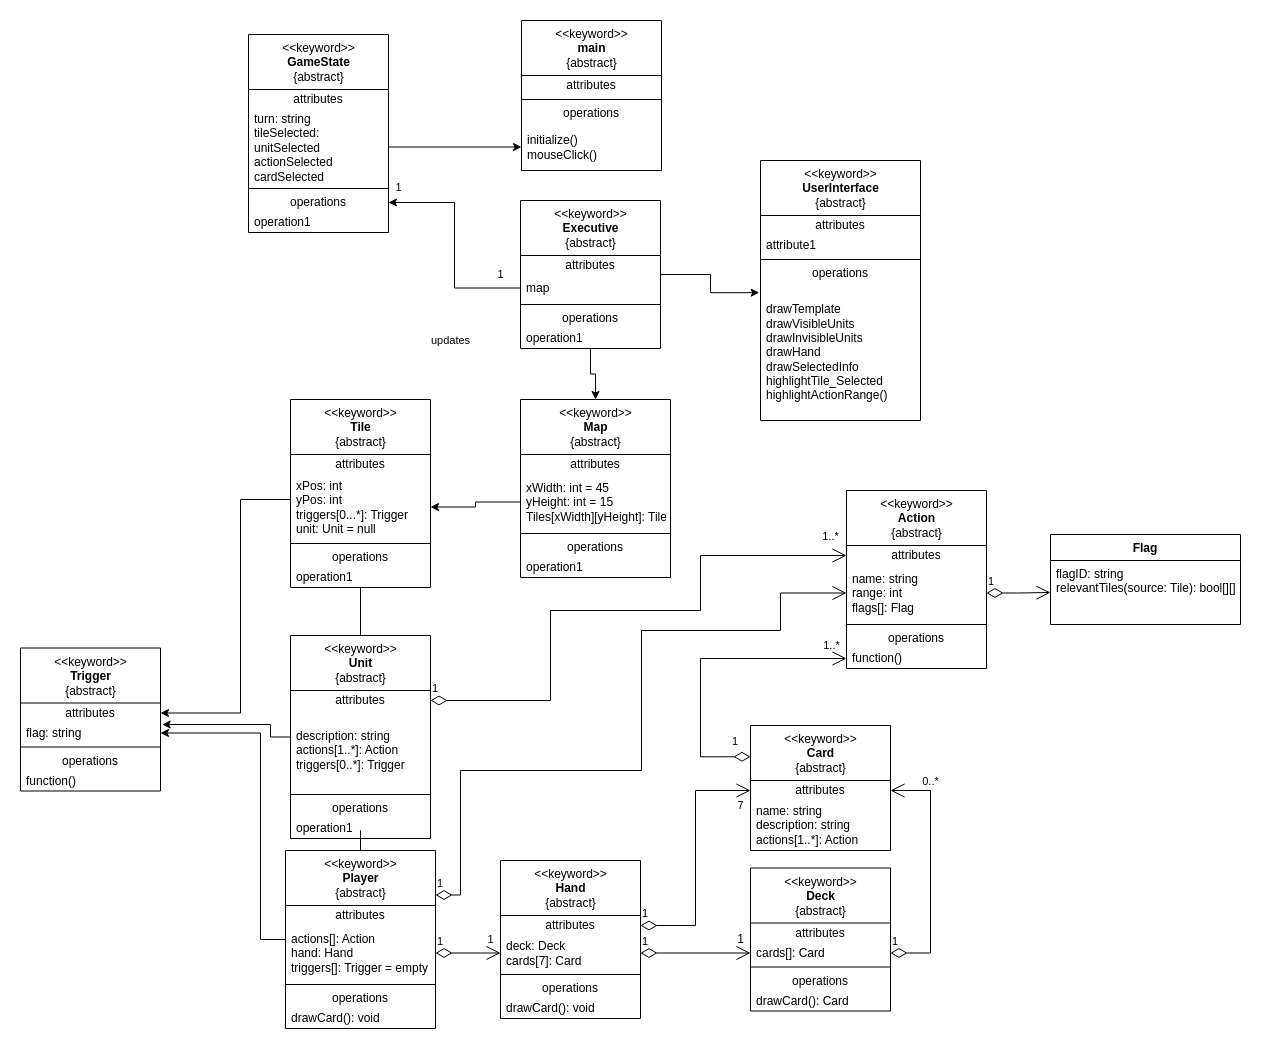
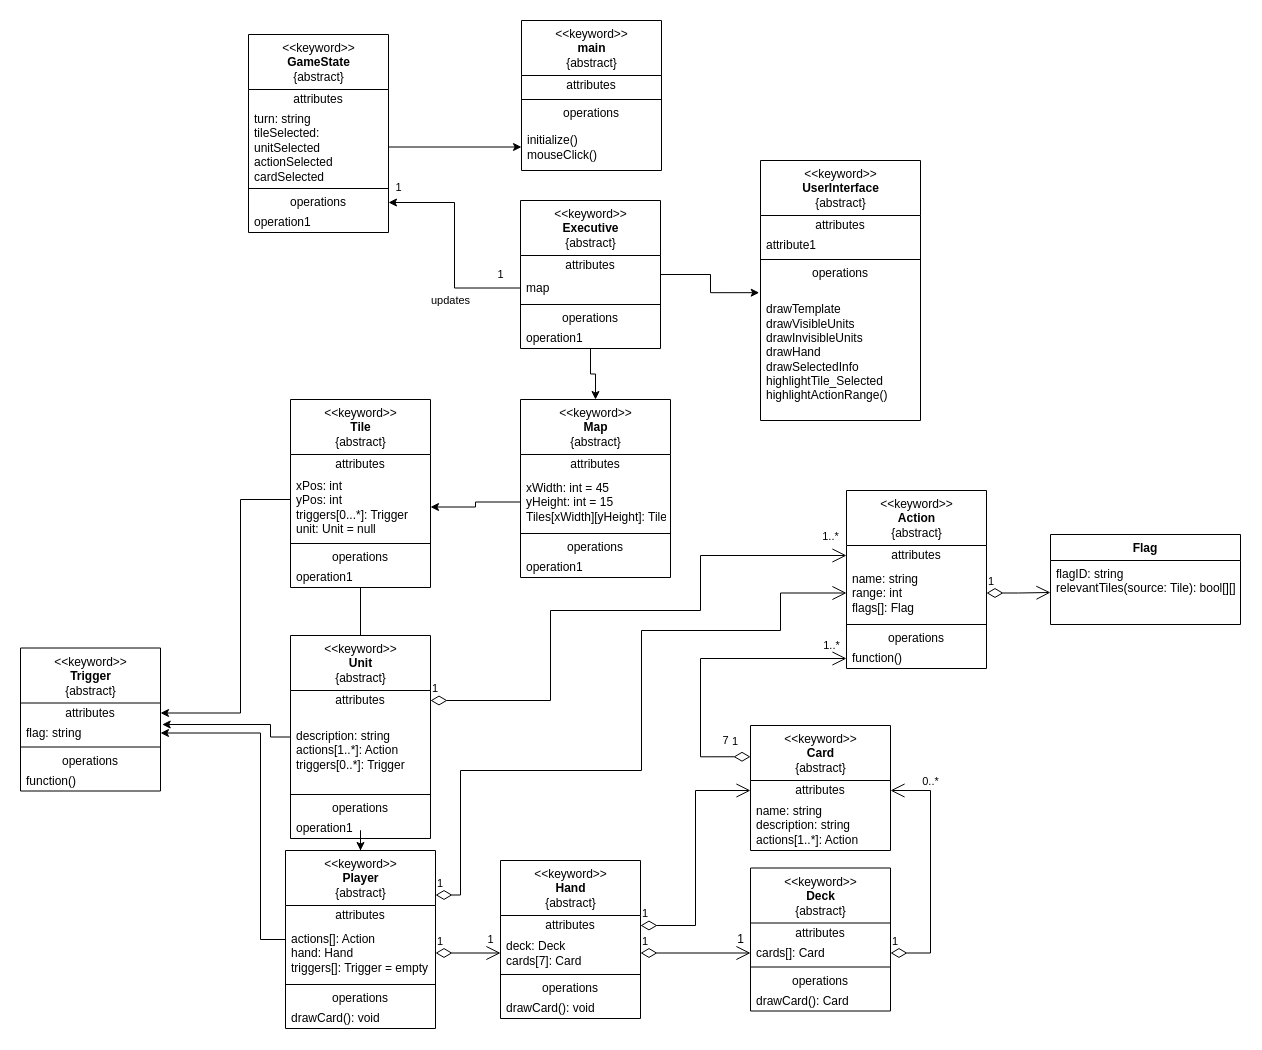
node "updates": moved (451, 341) -> (451, 301)
node "7": moved (741, 806) -> (726, 741)
edge "<<keyword>> Unit {abstract}" -- "<<keyword>> Player {abstract}": arrowhead none -> classic
